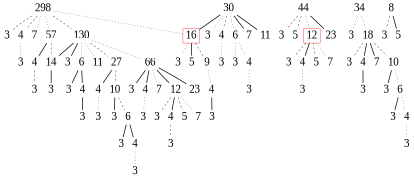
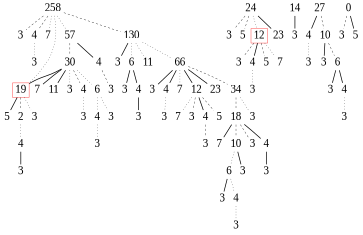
node "298": label "298" -> "258"
node "44": label "44" -> "24"
node "8": label "8" -> "0"
edge "34" -- "18": style dotted -> dashed
node "16": label "16" -> "19"
edge "57" -- "14": now "57" -- "30"
edge "130" -- "14": removed
edge "130" -- "27": removed
node "9": label "9" -> "2"
edge "66" -- "34": added
